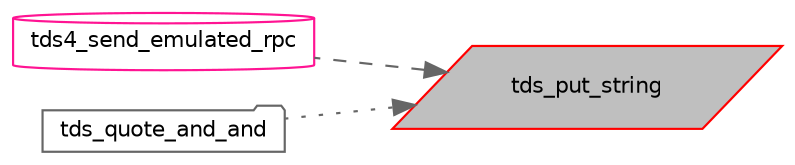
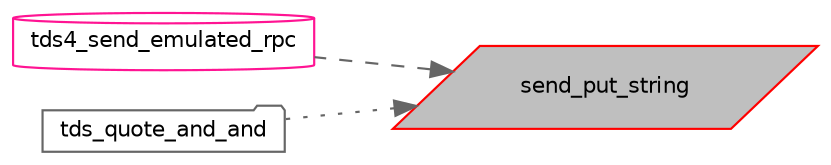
node "tds_put_string": label "tds_put_string" -> "send_put_string"
